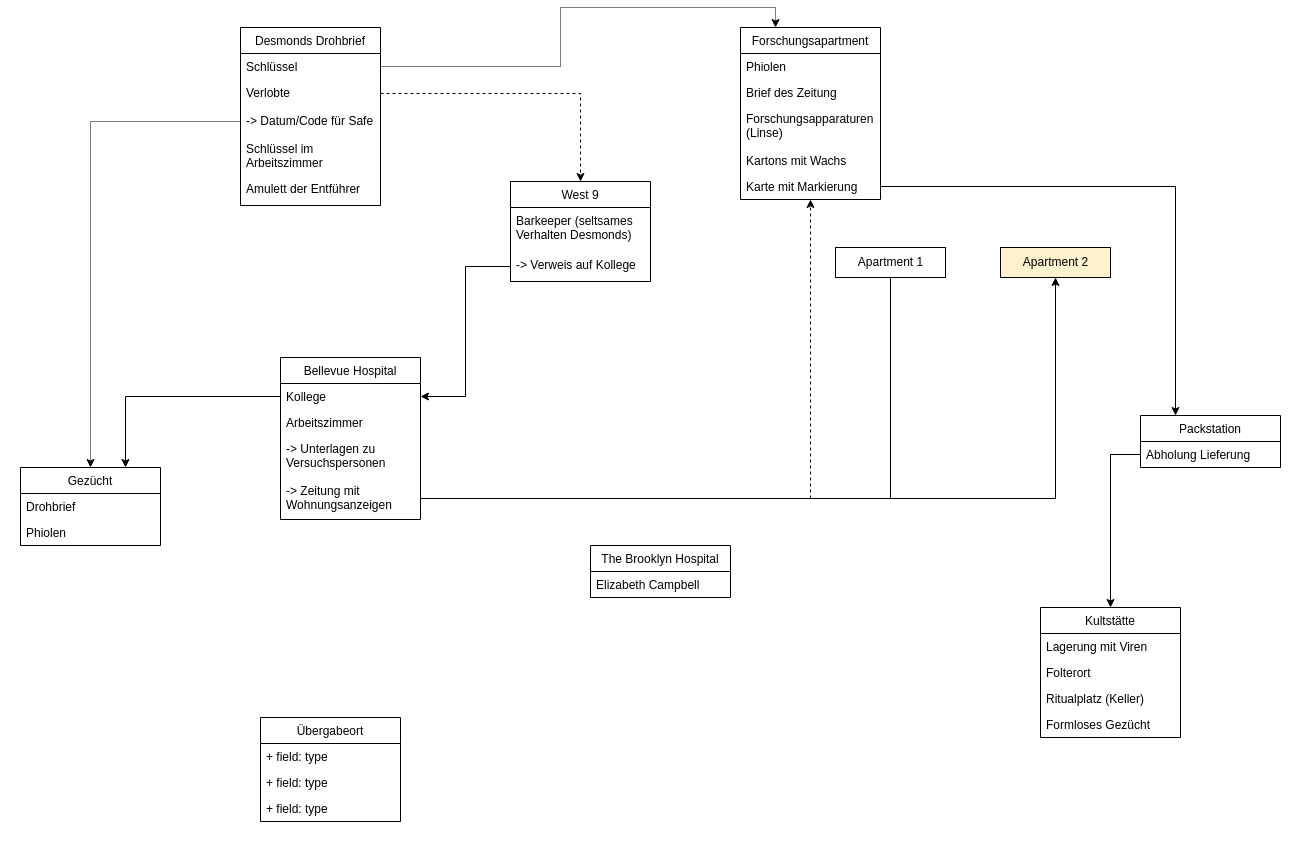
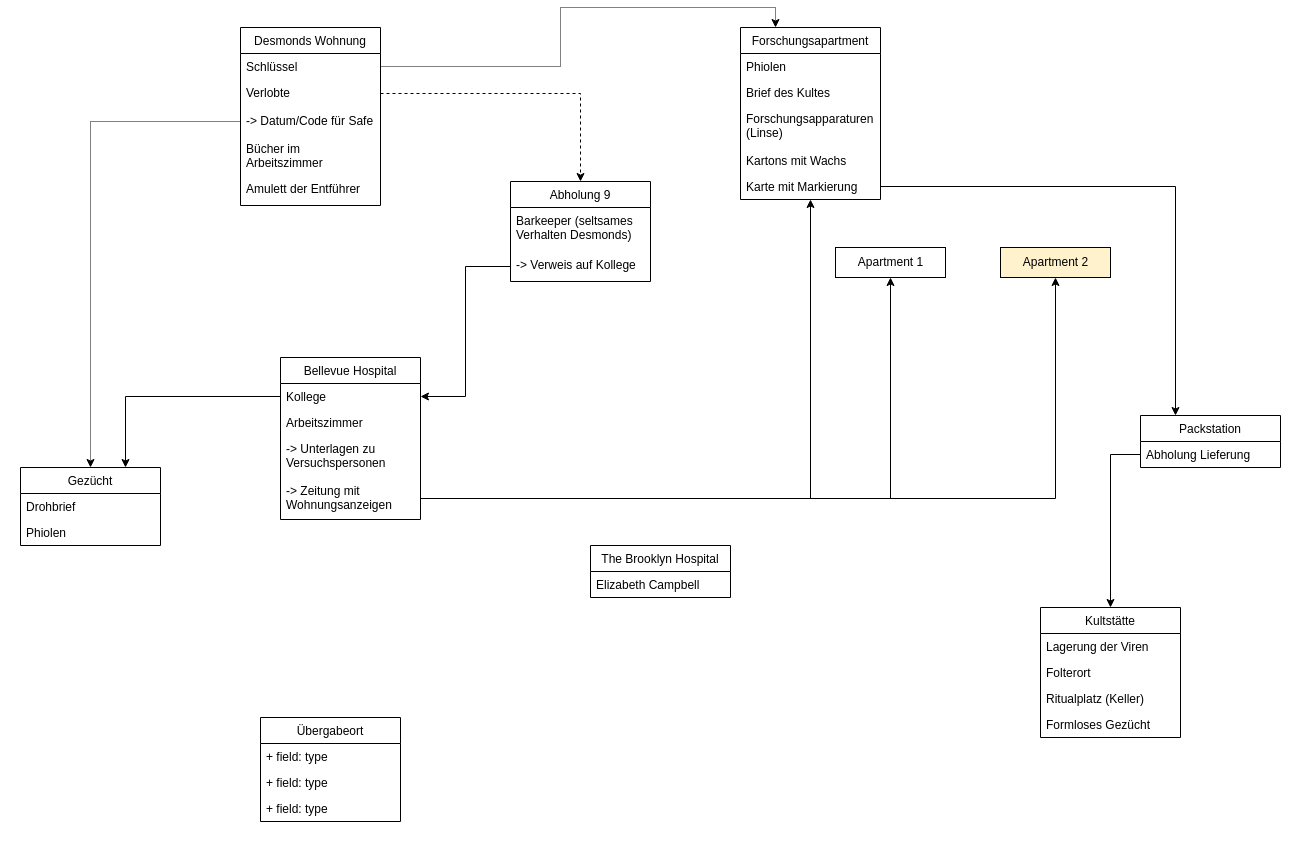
node "Desmonds Drohbrief": label "Desmonds Drohbrief" -> "Desmonds Wohnung"
node "Brief des Zeitung": label "Brief des Zeitung" -> "Brief des Kultes"
node "Schlüssel im Arbeitszimmer": label "Schlüssel im Arbeitszimmer" -> "Bücher im Arbeitszimmer"
node "West 9": label "West 9" -> "Abholung 9"
edge "Apartment 1" -- "-> Zeitung mit Wohnungsanzeigen": arrowhead none -> classic
edge "-> Zeitung mit Wohnungsanzeigen" -> "Forschungsapartment": style dashed -> solid
node "Lagerung mit Viren": label "Lagerung mit Viren" -> "Lagerung der Viren"
